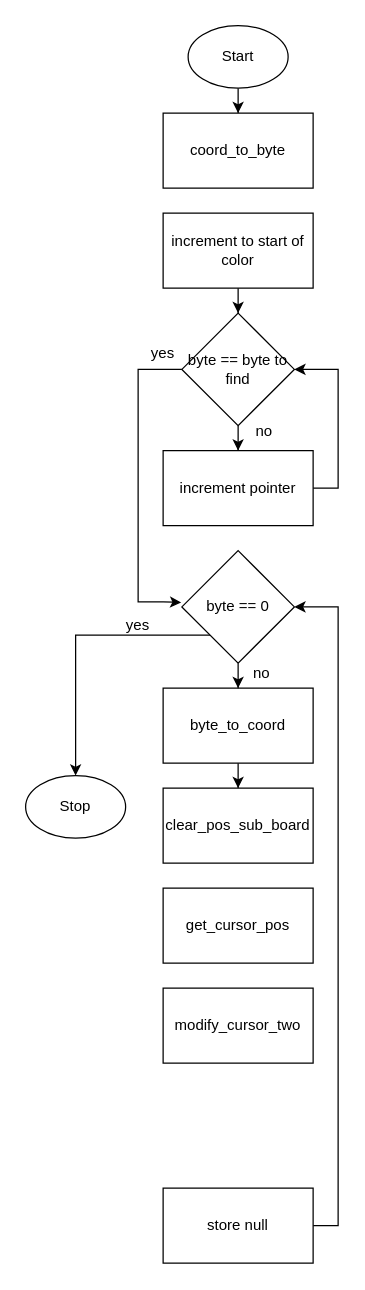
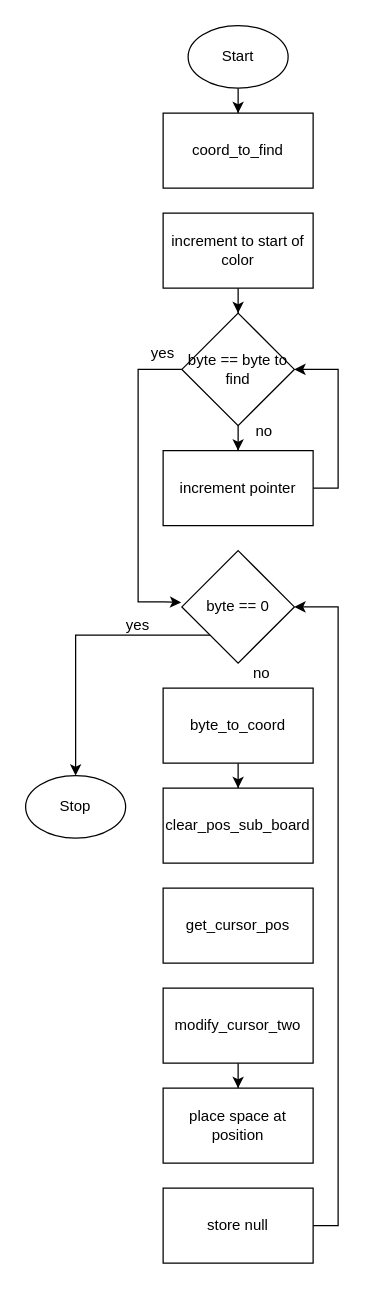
node "coord_to_byte": label "coord_to_byte" -> "coord_to_find"
edge "byte == 0" -> "byte_to_coord": removed
edge "modify_cursor_two" -> "place space at position": added
node "place space at position": added
